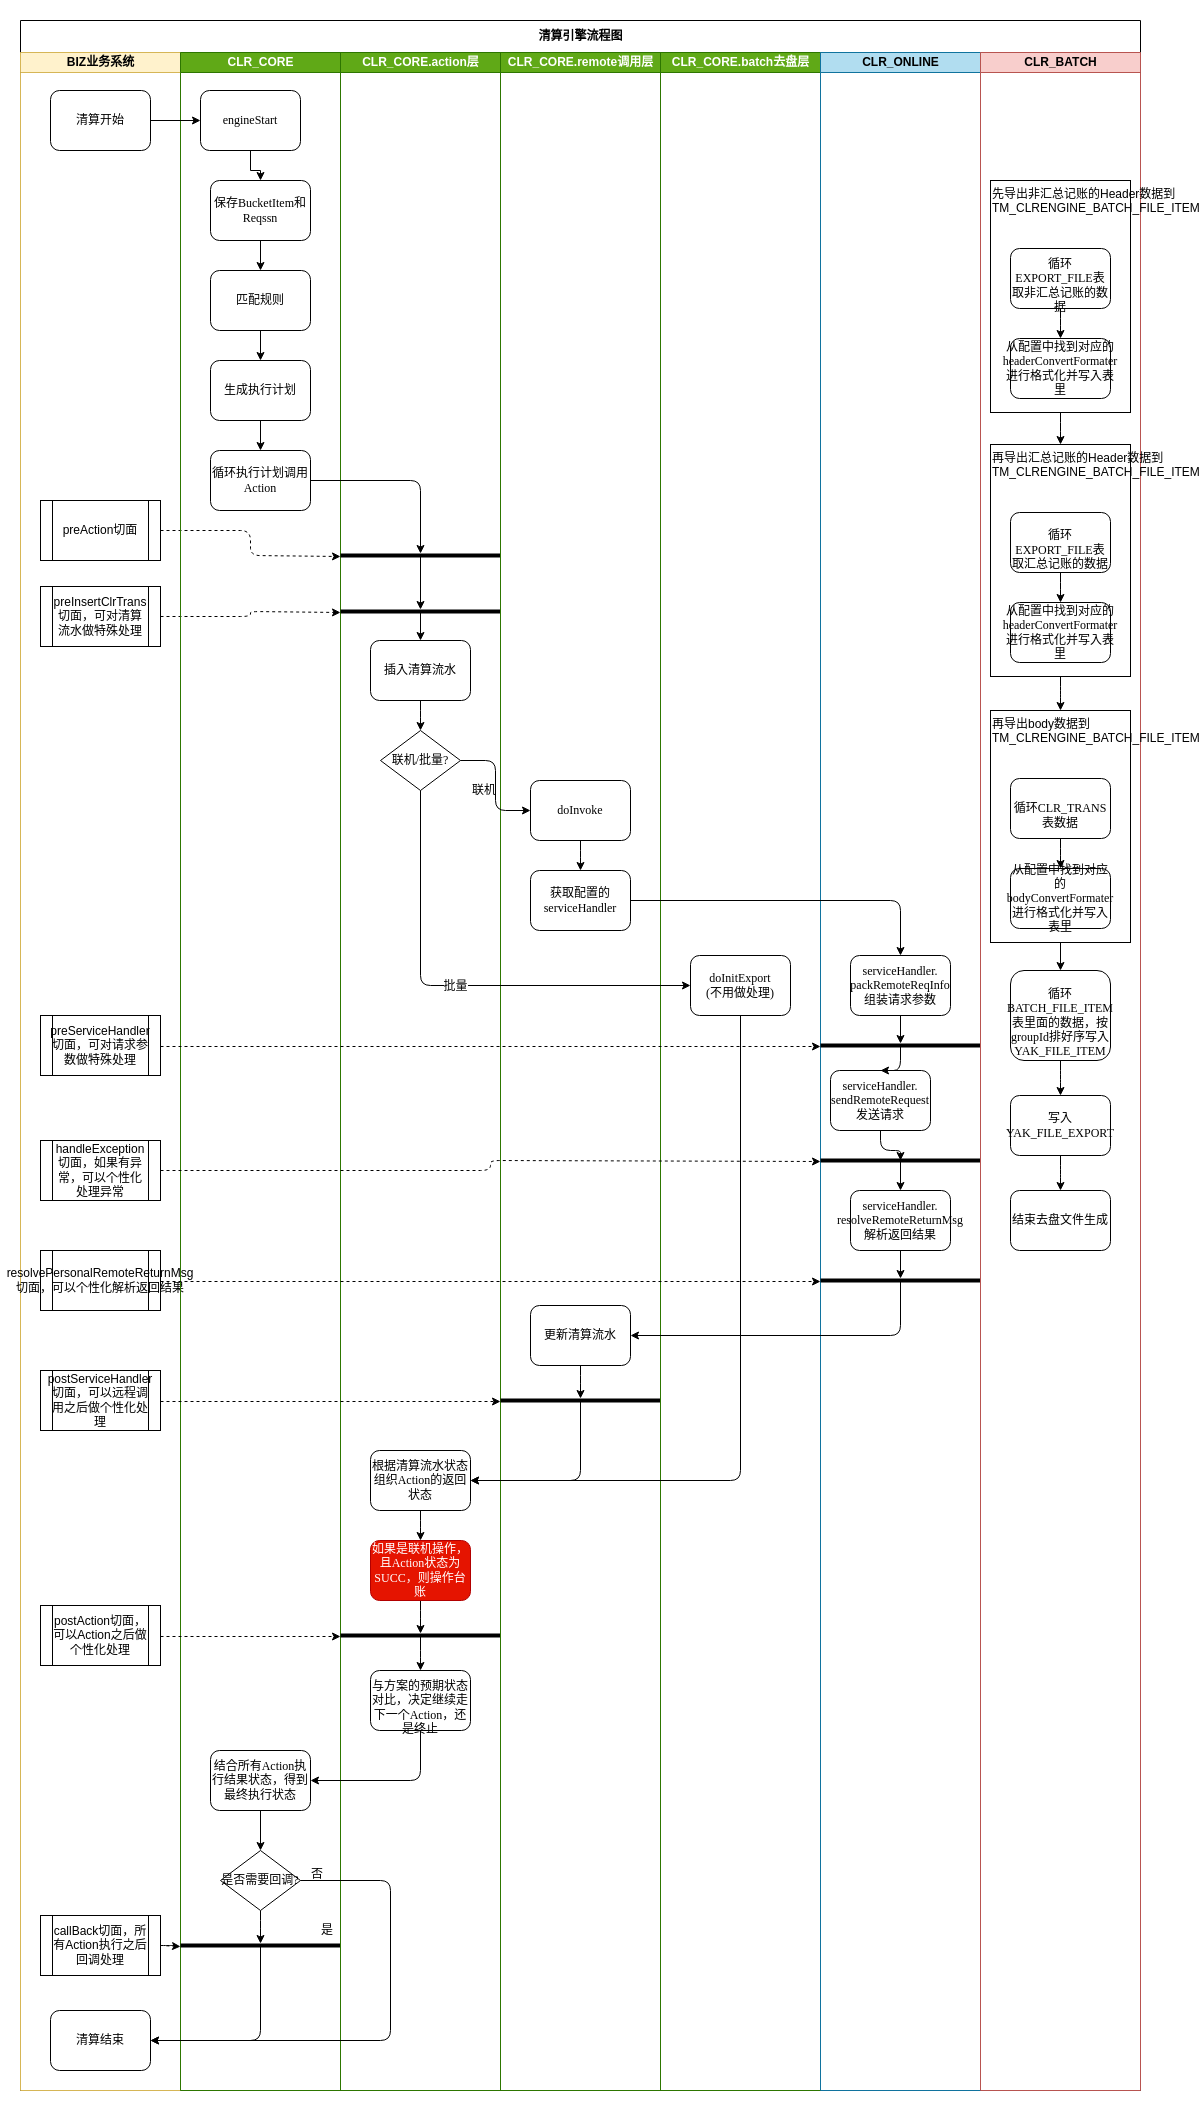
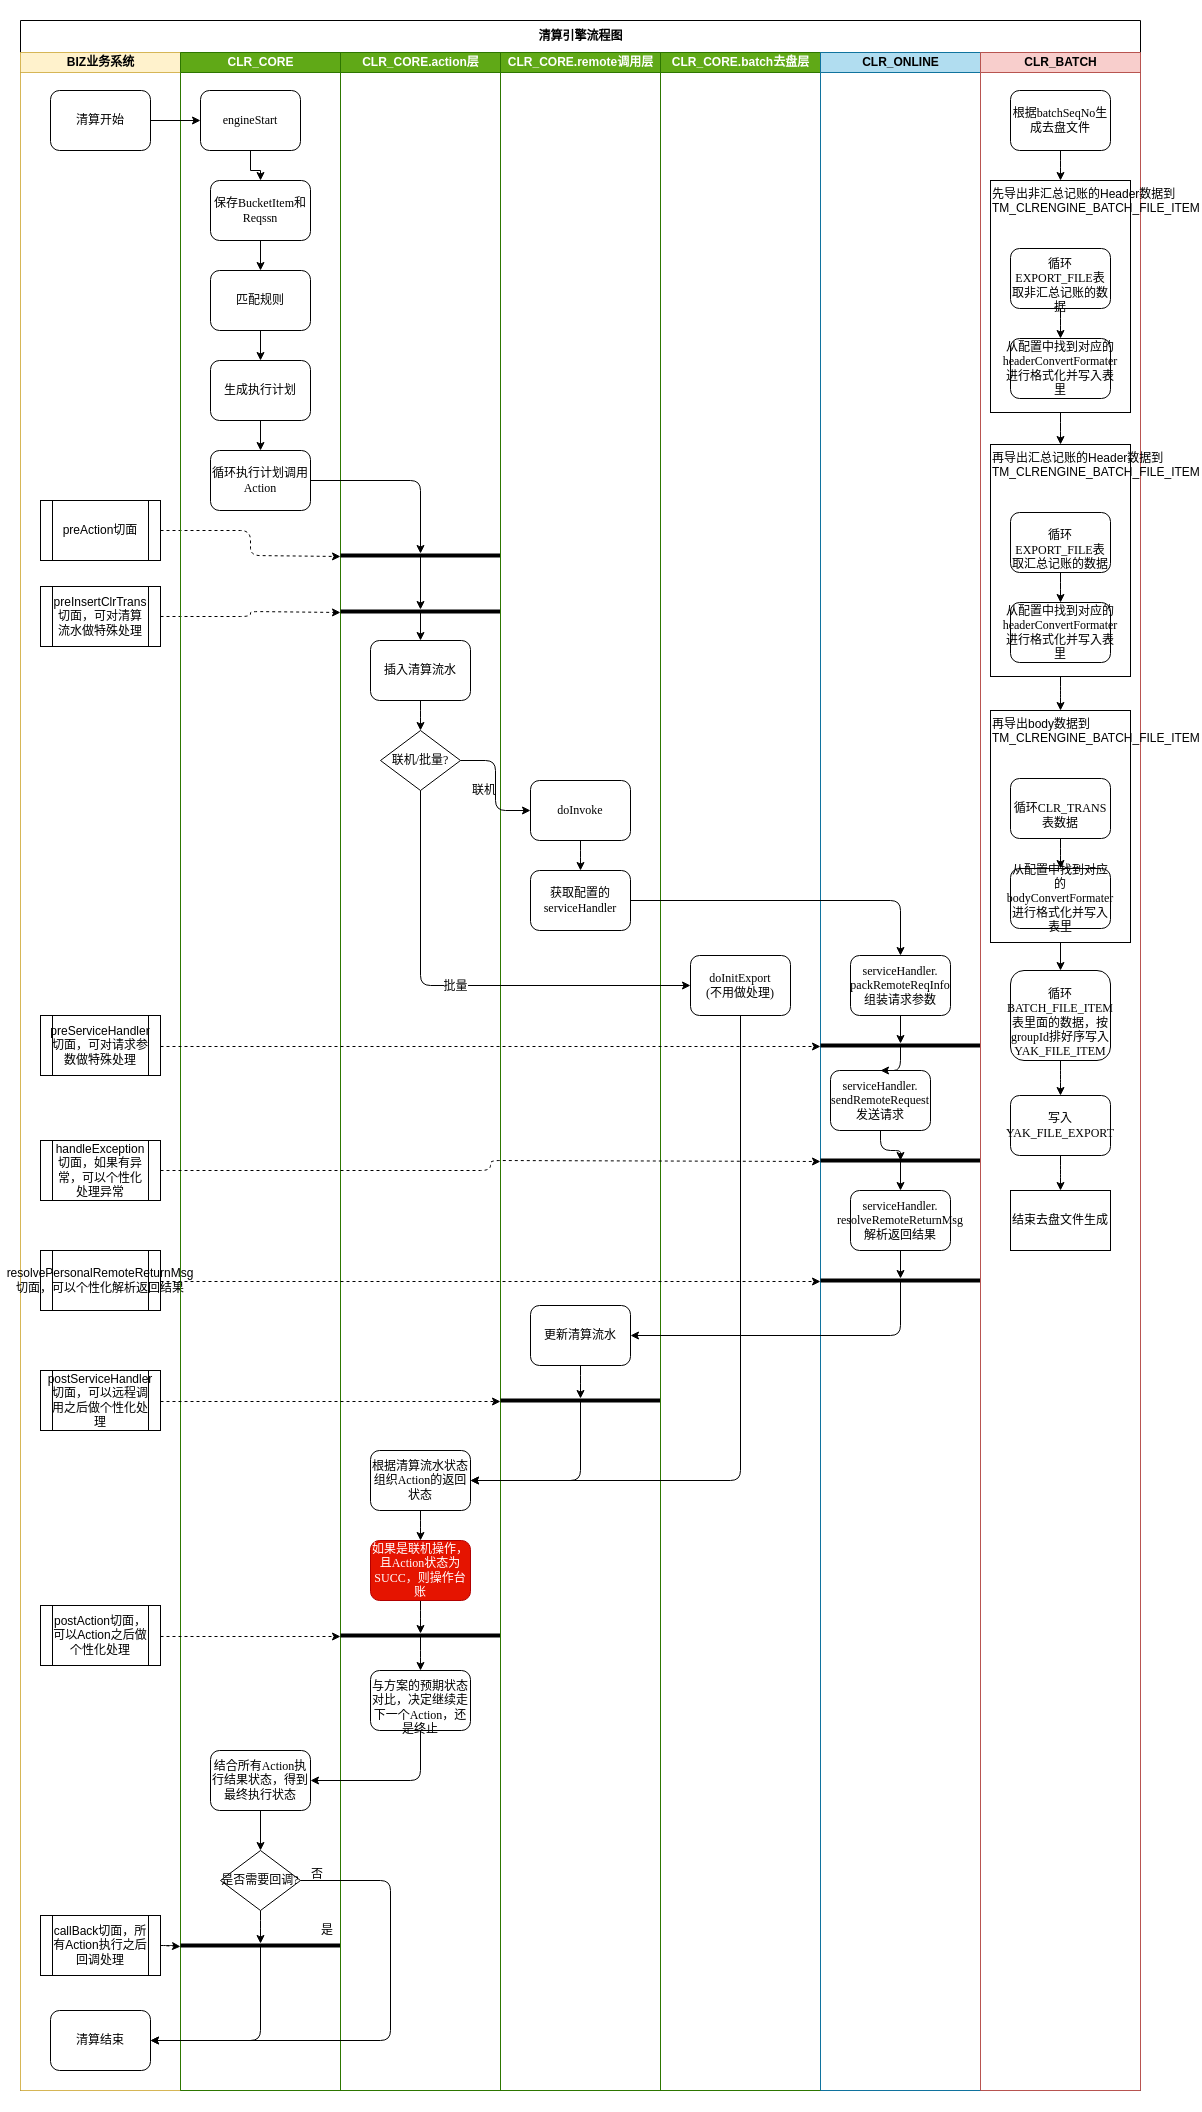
node "根据batchSeqNo生成去盘文件": added
edge "根据batchSeqNo生成去盘文件" -> "先导出非汇总记账的Header数据到TM_CLRENGINE_BATCH_FILE_ITEM": added
node "结束去盘文件生成": shape rounded rectangle -> rectangle
